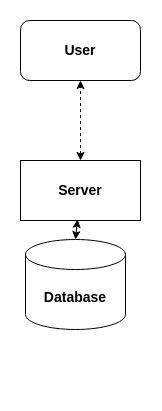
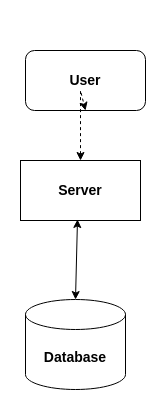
node "User": moved (81, 51) -> (86, 81)
node "Database": moved (76, 285) -> (76, 345)
